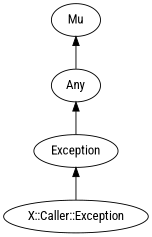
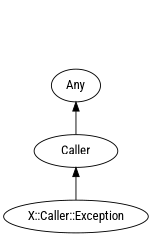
node "Mu": removed
node "Exception": label "Exception" -> "Caller"
